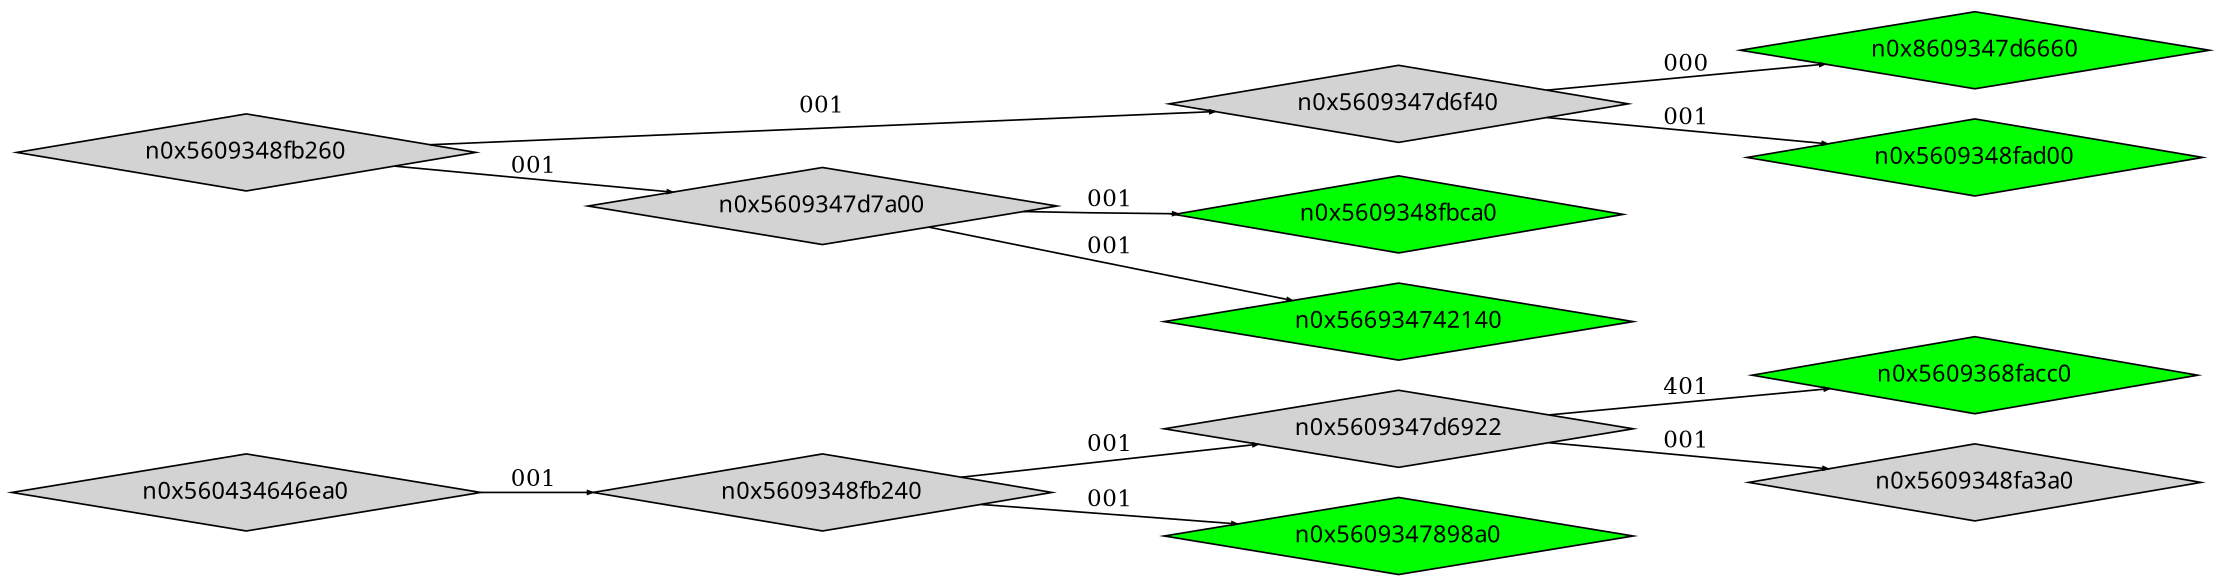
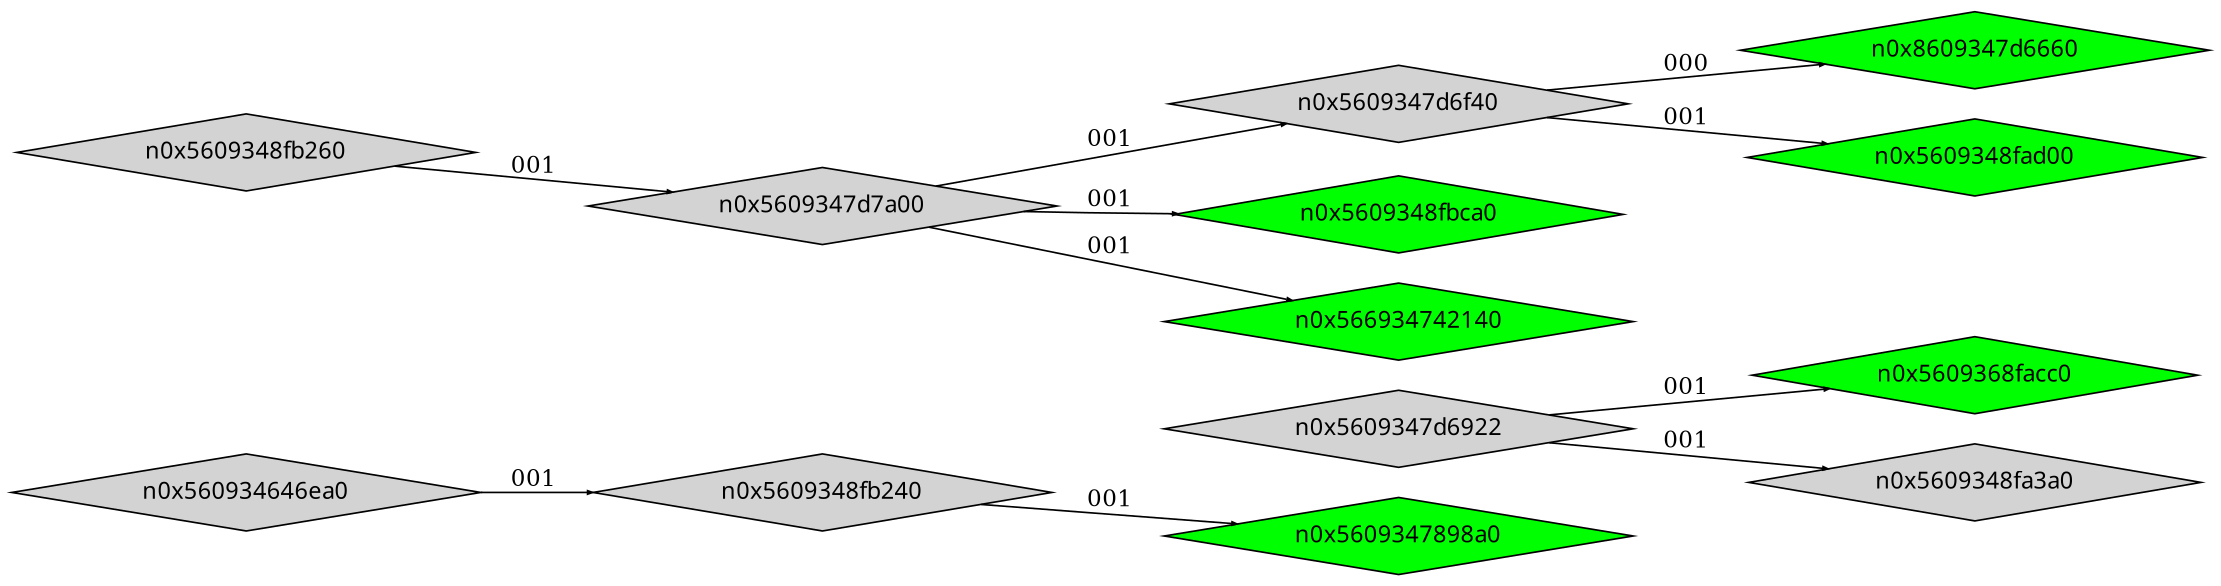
edge "n0x5609348fb260" -> "n0x5609347d6f40": now "n0x5609347d7a00" -> "n0x5609347d6f40"
edge "n0x5609347d6922" -> "n0x5609368facc0": label "401" -> "001"
edge "n0x5609348fb240" -> "n0x5609347d6922": removed, label "001"
node "n0x560434646ea0": label "n0x560434646ea0" -> "n0x560934646ea0"
